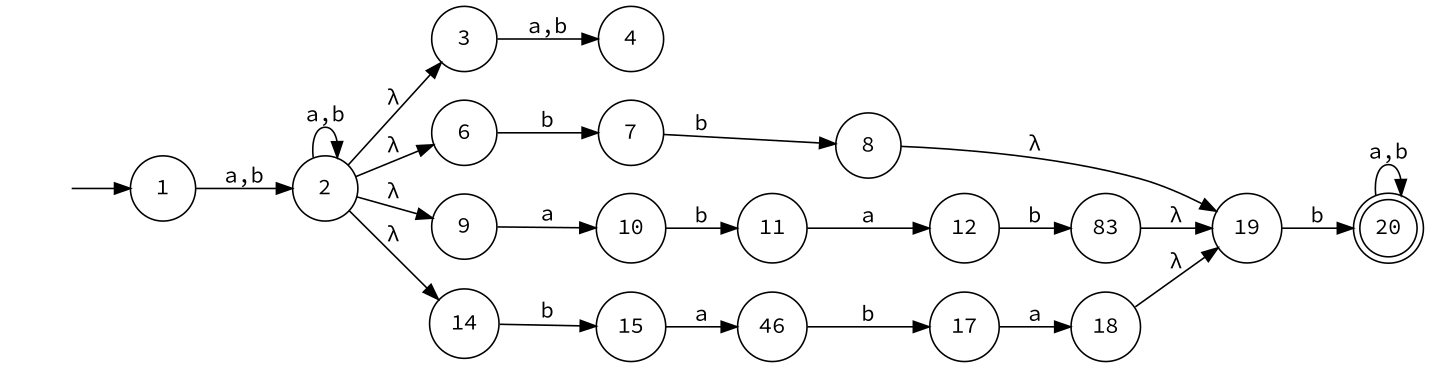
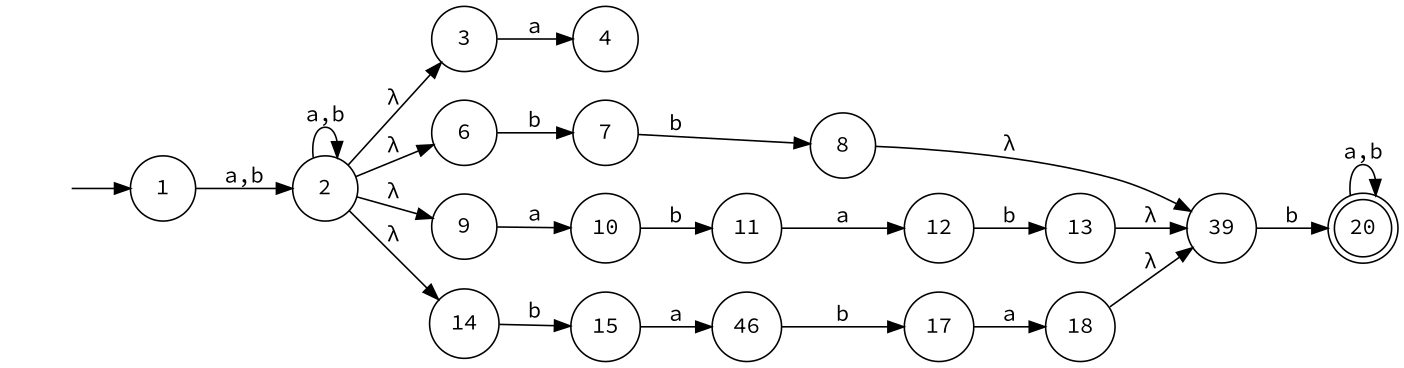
edge "3" -> "4": label "a,b" -> "a"
node "83": label "83" -> "13"
node "19": label "19" -> "39"
